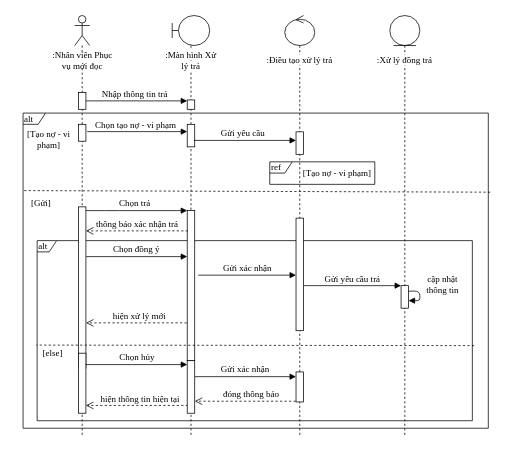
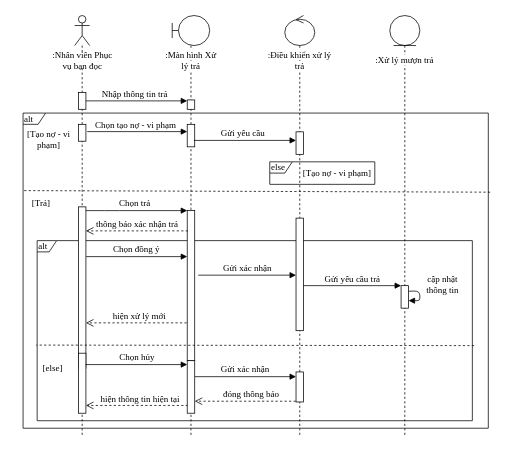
node ":Nhân viên Phục vụ mới đọc": label ":Nhân viên Phục vụ mới đọc" -> ":Nhân viên Phục vụ bạn đọc"
node ":Điều tạo xử lý trả": label ":Điều tạo xử lý trả" -> ":Điều khiển xử lý trả"
node ":Xử lý đồng trả": label ":Xử lý đồng trả" -> ":Xử lý mượn trả"
node "ref": label "ref" -> "else"
node "[Gửi]": label "[Gửi]" -> "[Trả]"
node "[else]": moved (53, 353) -> (53, 368)
